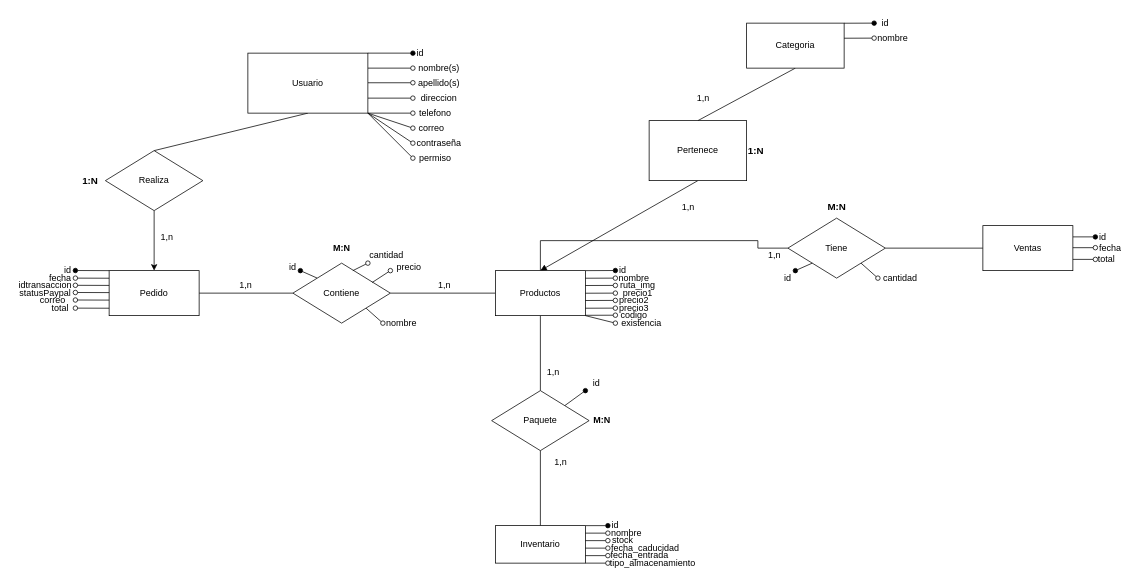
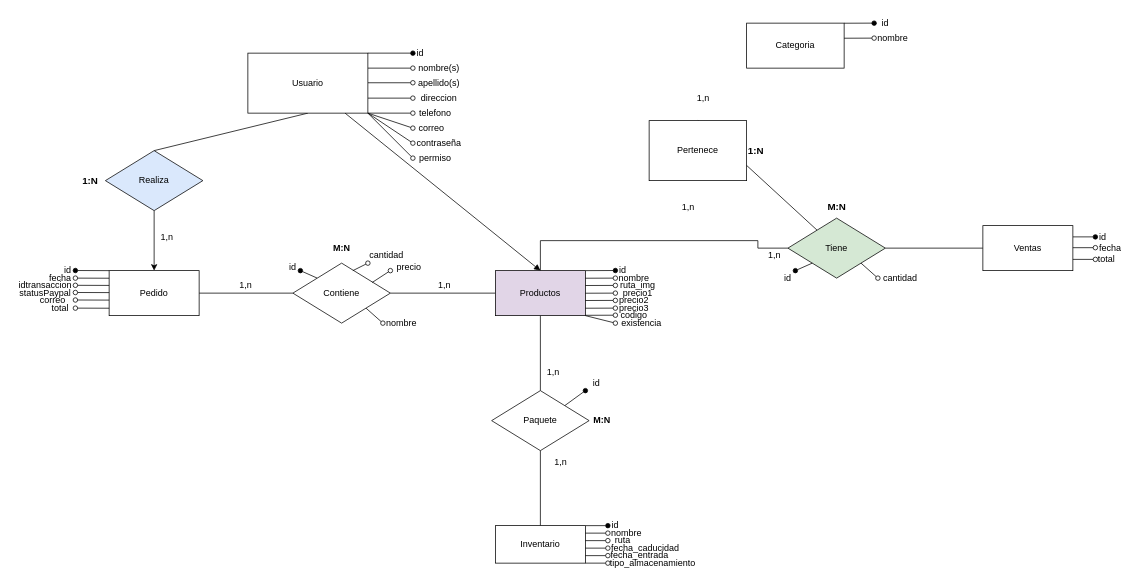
edge "Categoria" -- "Pertenece": now "Tiene" -- "Pertenece"
node "Realiza": fillcolor #ffffff -> #dae8fc
edge "Pertenece" -> "Productos": now "Usuario" -> "Productos"
node "Tiene": fillcolor #ffffff -> #d5e8d4
node "Productos": fillcolor #ffffff -> #e1d5e7
node "stock": label "stock" -> "ruta"
